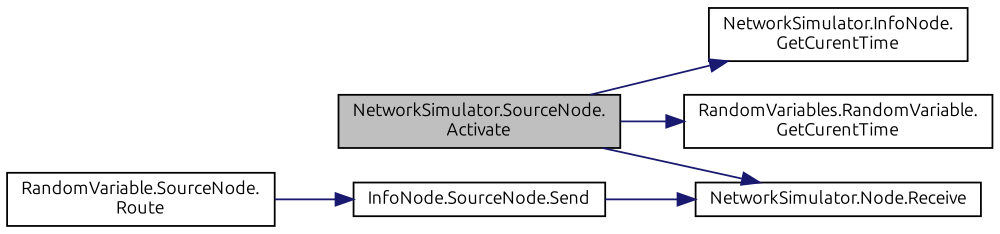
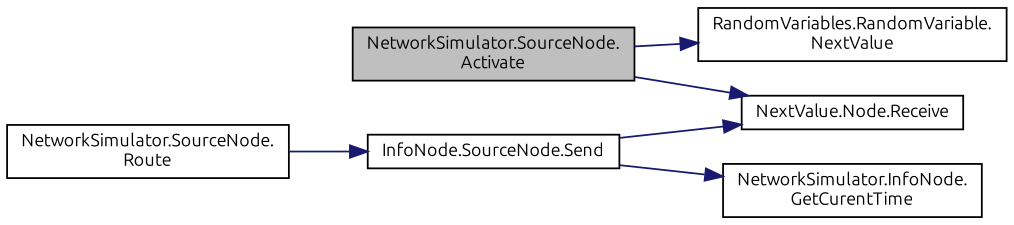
edge "NetworkSimulator.SourceNode. Activate" -> "NetworkSimulator.InfoNode. GetCurentTime": now "InfoNode.SourceNode.Send" -> "NetworkSimulator.InfoNode. GetCurentTime"
node "RandomVariables.RandomVariable. GetCurentTime": label "RandomVariables.RandomVariable. GetCurentTime" -> "RandomVariables.RandomVariable. NextValue"
node "RandomVariable.SourceNode. Route": label "RandomVariable.SourceNode. Route" -> "NetworkSimulator.SourceNode. Route"
node "NetworkSimulator.Node.Receive": label "NetworkSimulator.Node.Receive" -> "NextValue.Node.Receive"
